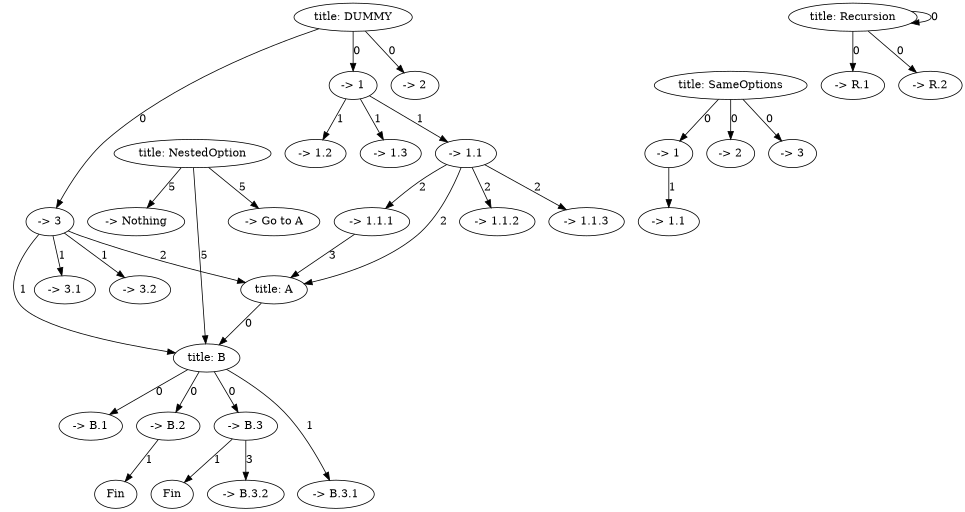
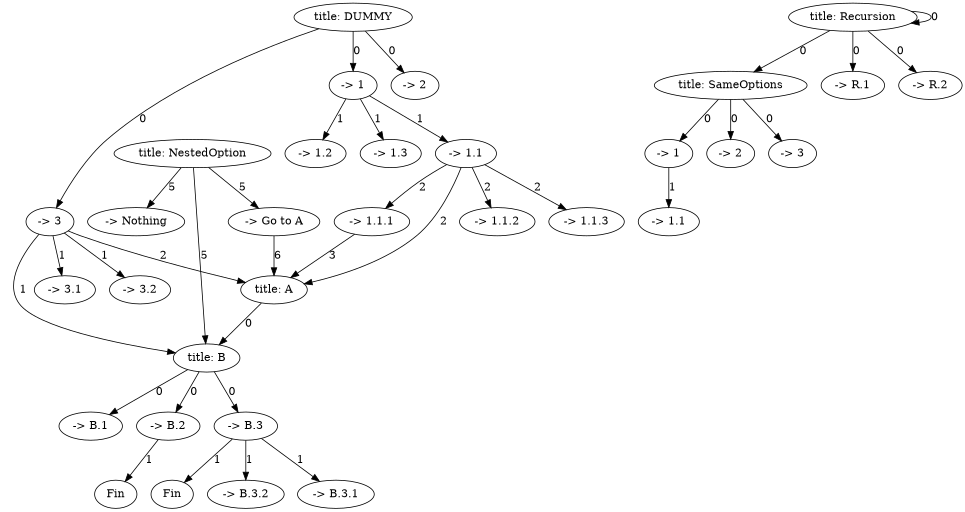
edge "title: Recursion" -> "title: SameOptions": added, label "0"
edge "-> Go to A" -> "title: A": added, label "6"
edge "title: B" -> "-> B.3.1": now "-> B.3" -> "-> B.3.1"
edge "-> B.3" -> "-> B.3.2": label "3" -> "1"
